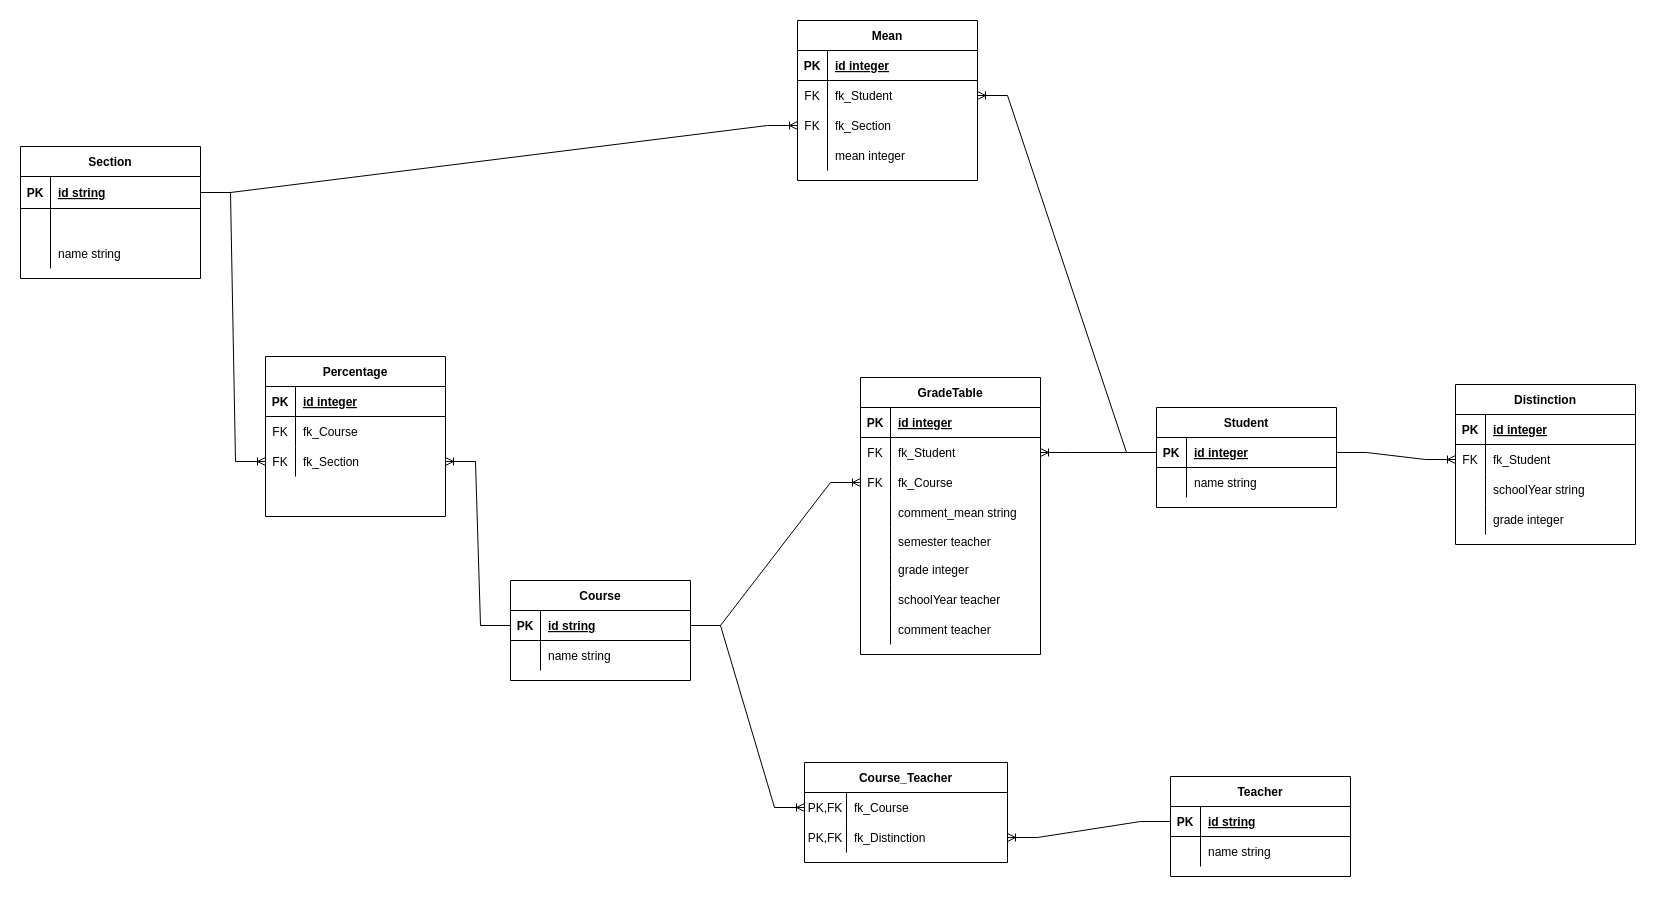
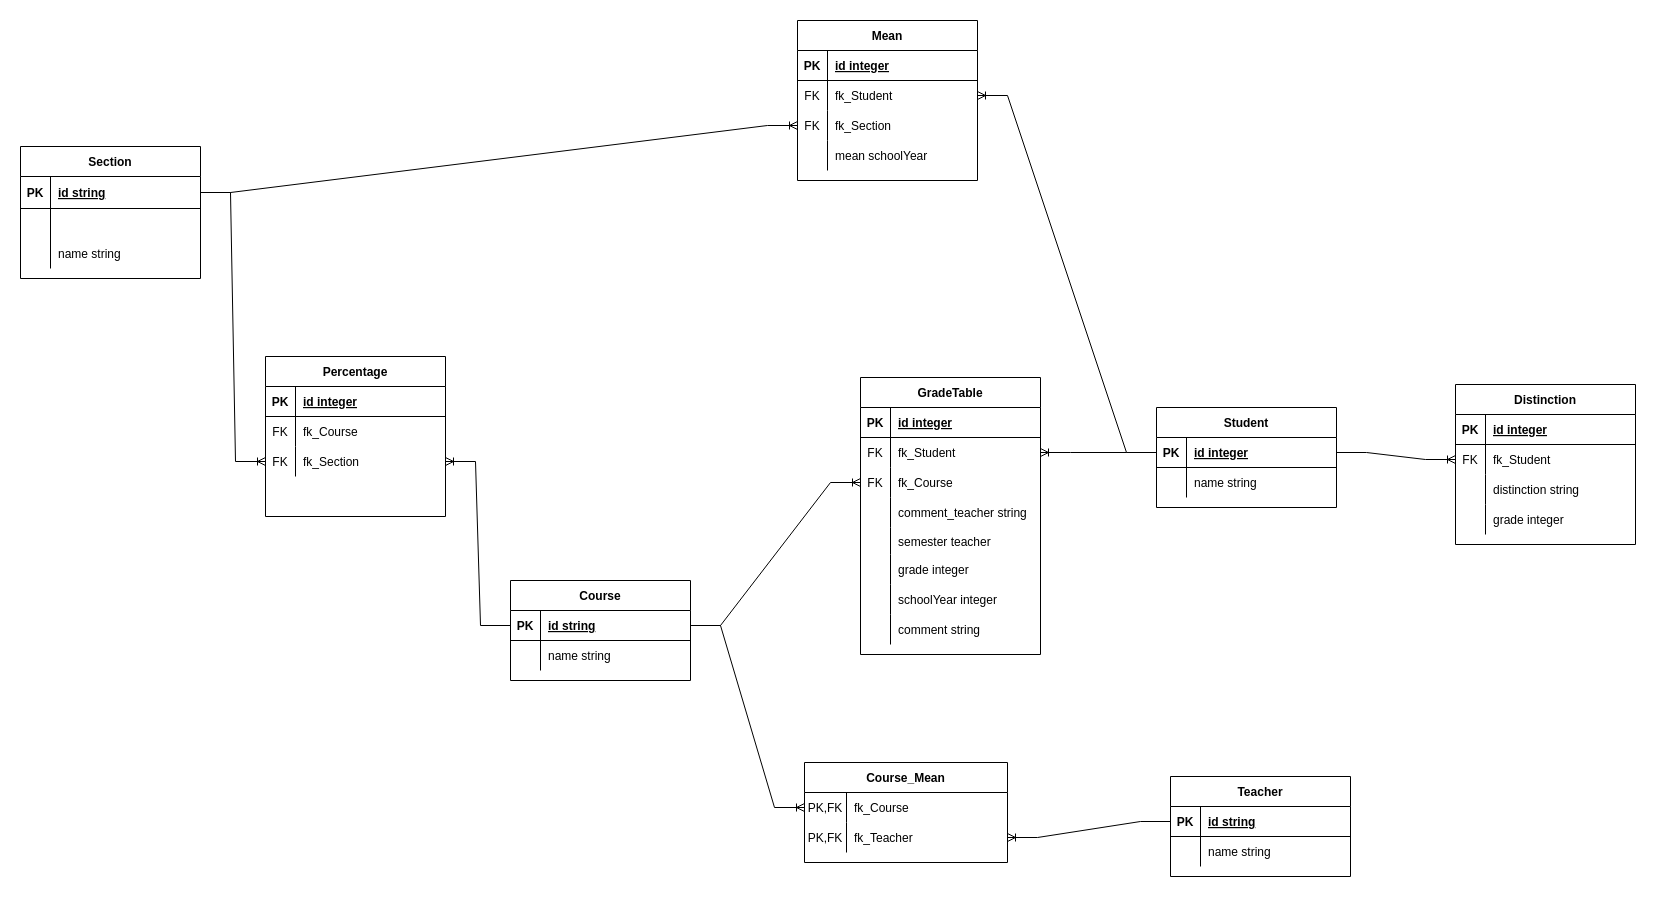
node "mean integer": label "mean integer" -> "mean schoolYear"
node "schoolYear string": label "schoolYear string" -> "distinction string"
node "comment_mean string": label "comment_mean string" -> "comment_teacher string"
node "schoolYear teacher": label "schoolYear teacher" -> "schoolYear integer"
node "comment teacher": label "comment teacher" -> "comment string"
node "Course_Teacher": label "Course_Teacher" -> "Course_Mean"
node "fk_Distinction": label "fk_Distinction" -> "fk_Teacher"
